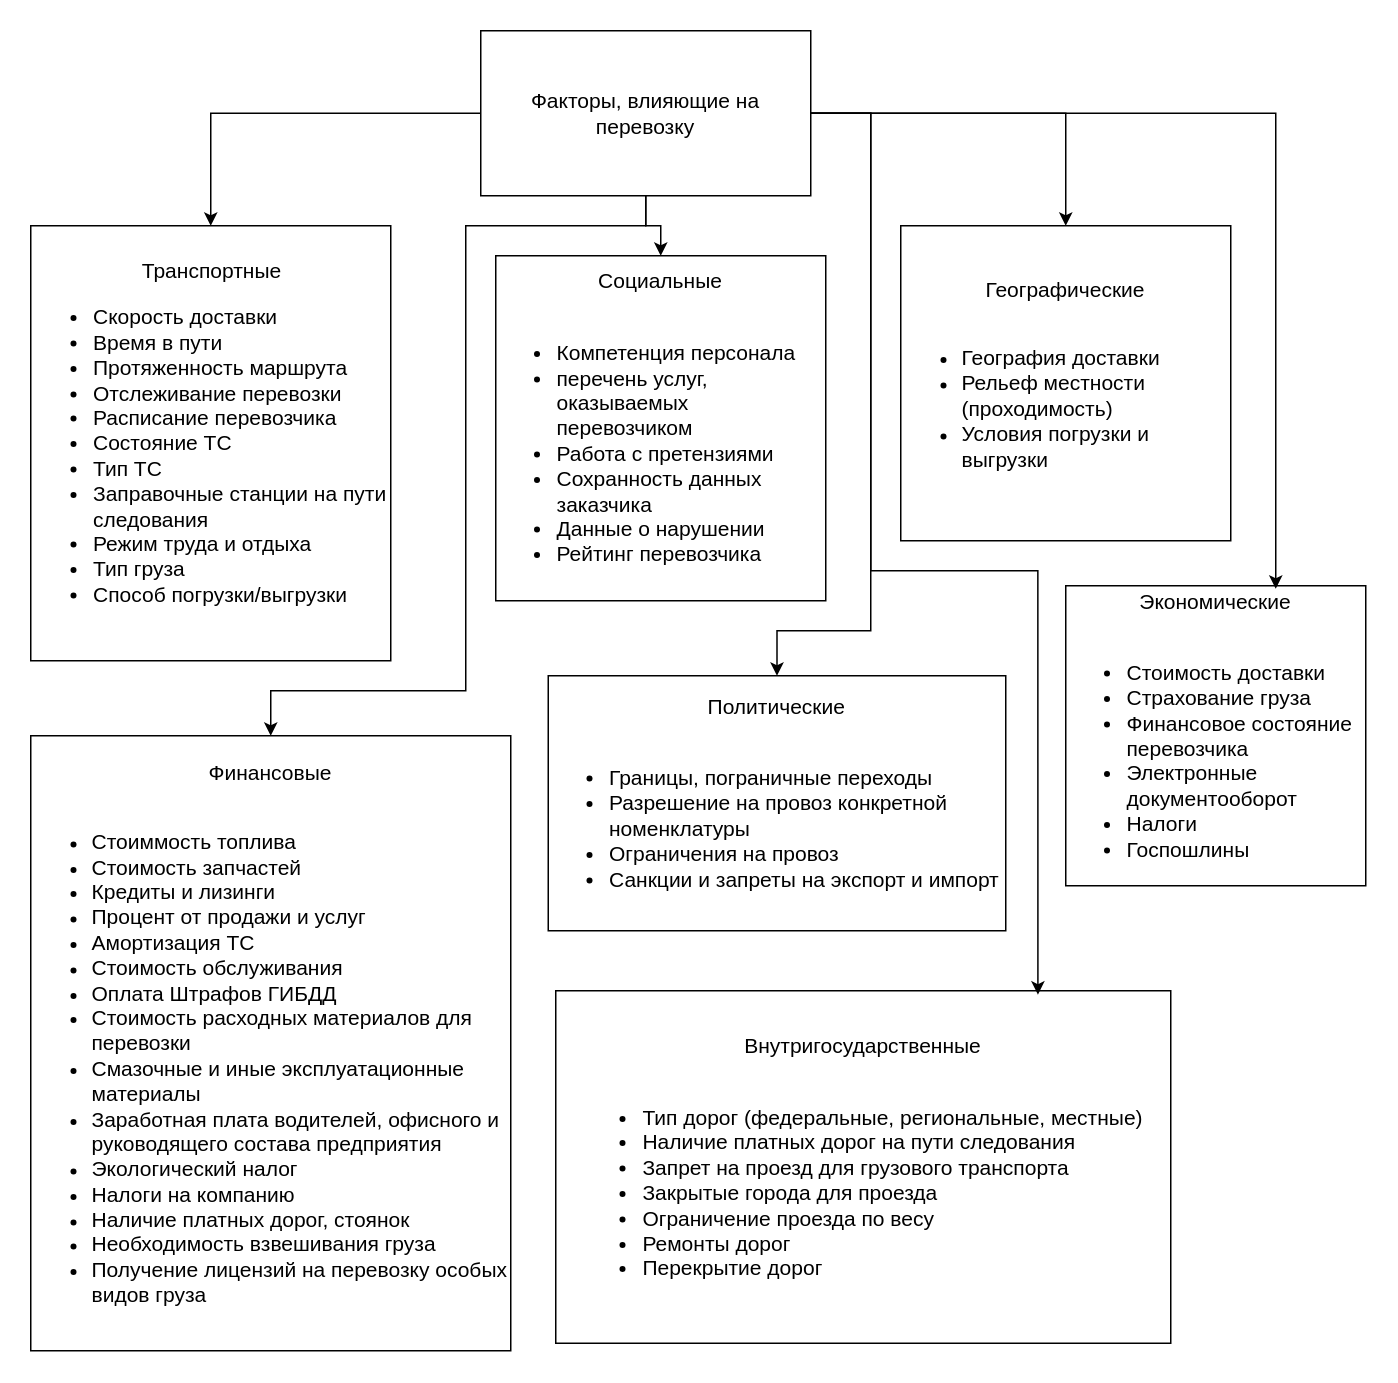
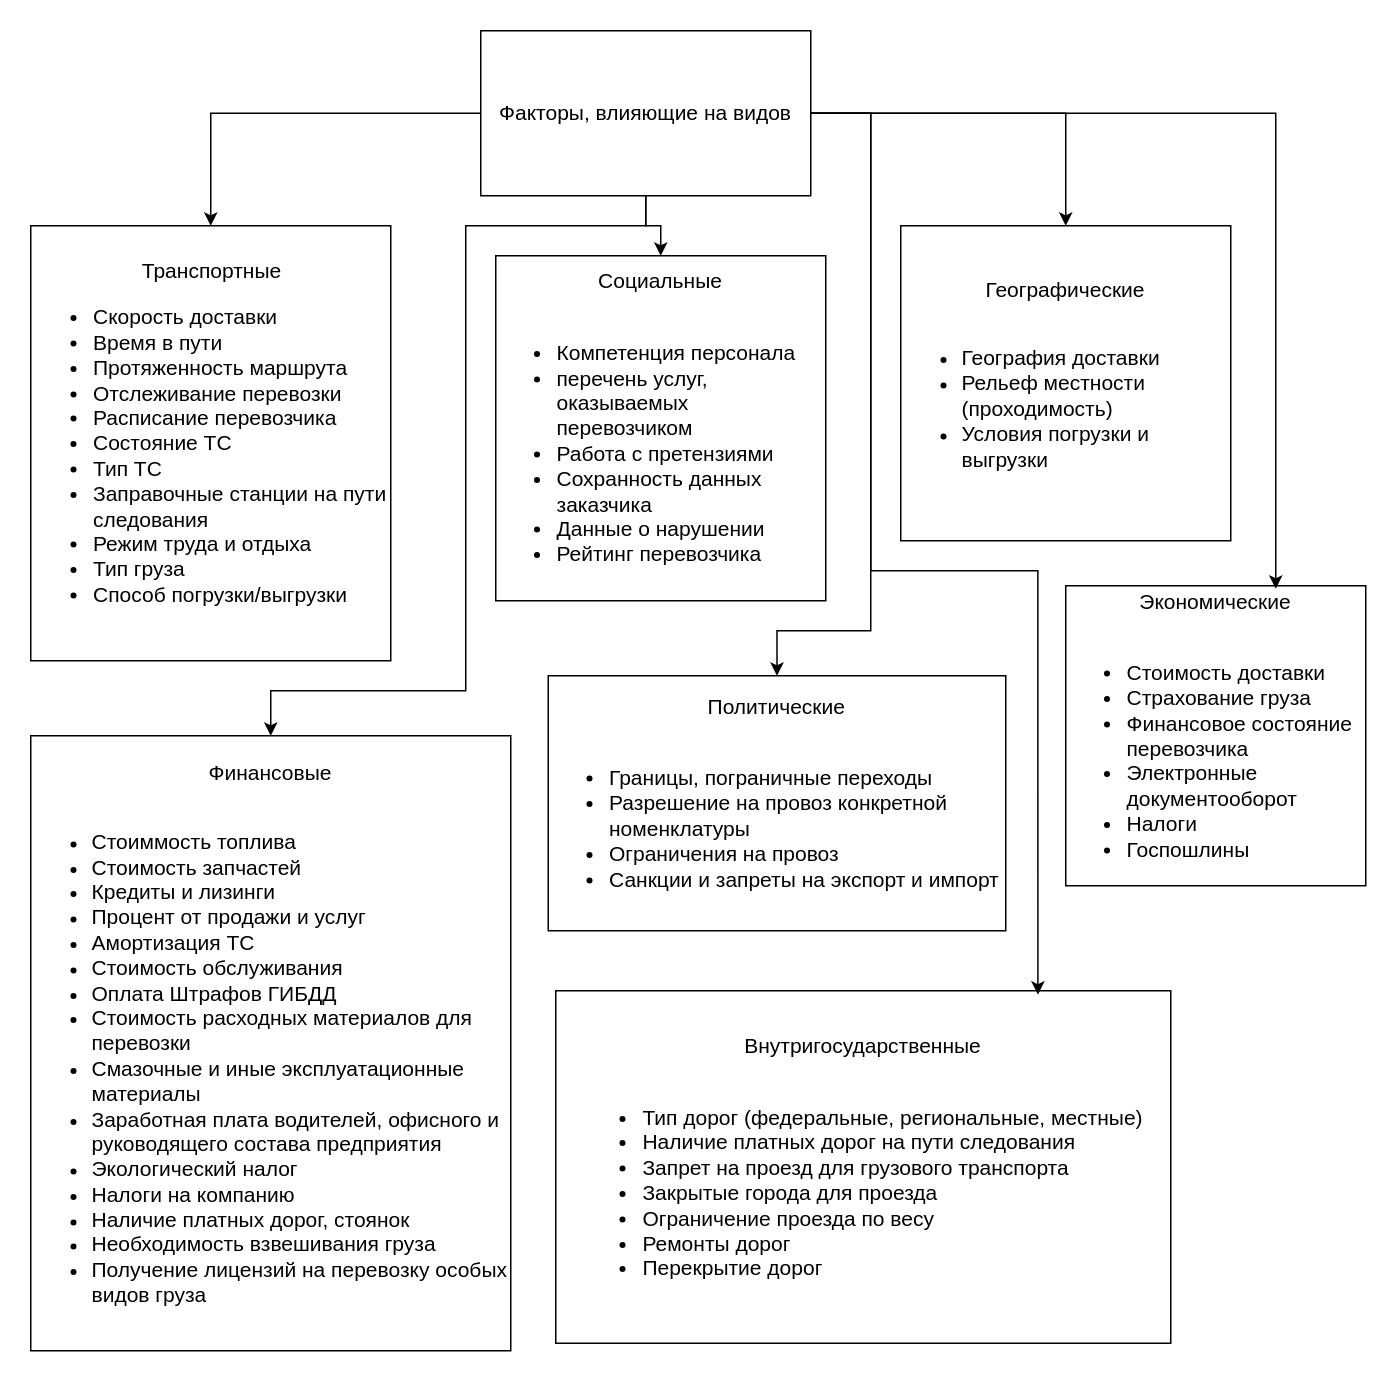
node "Факторы, влияющие на перевозку": label "Факторы, влияющие на перевозку" -> "Факторы, влияющие на видов"
